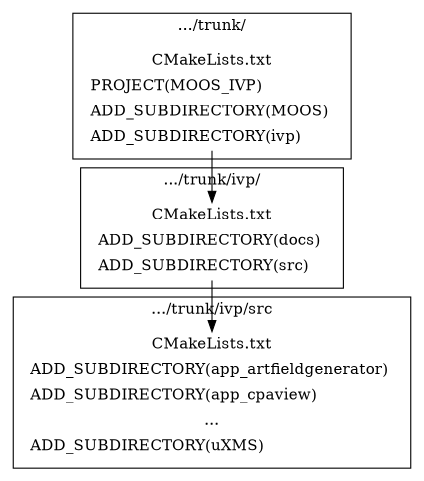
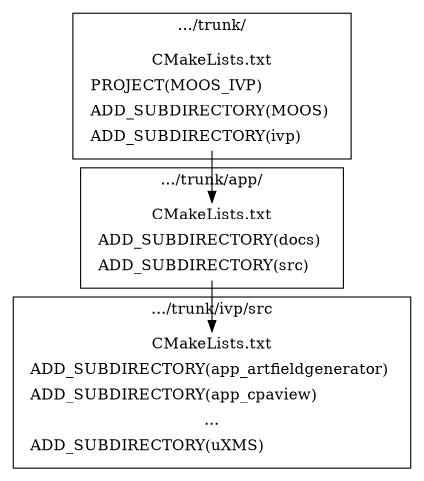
cluster ".../trunk/ivp/": label ".../trunk/ivp/" -> ".../trunk/app/"
